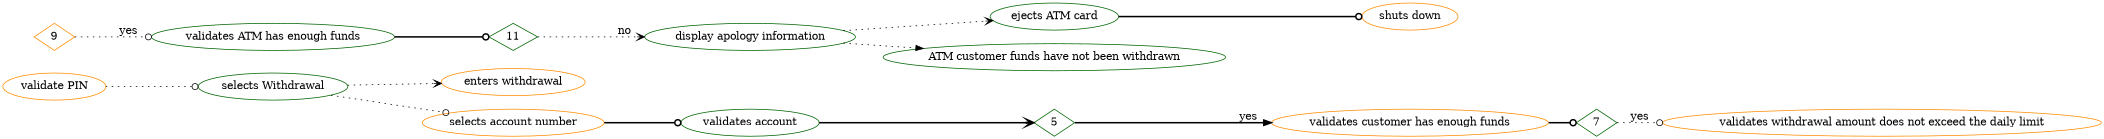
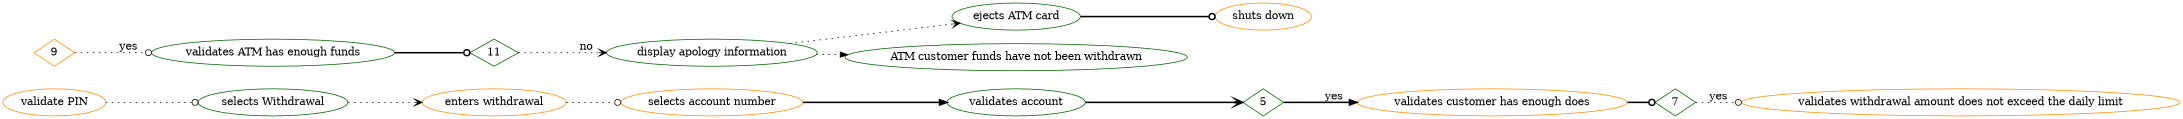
edge "selects Withdrawal" -> "selects account number": now "enters withdrawal" -> "selects account number"
edge "selects account number" -> "validates account": arrowhead odot -> normal
node "validates customer has enough funds": label "validates customer has enough funds" -> "validates customer has enough does"
